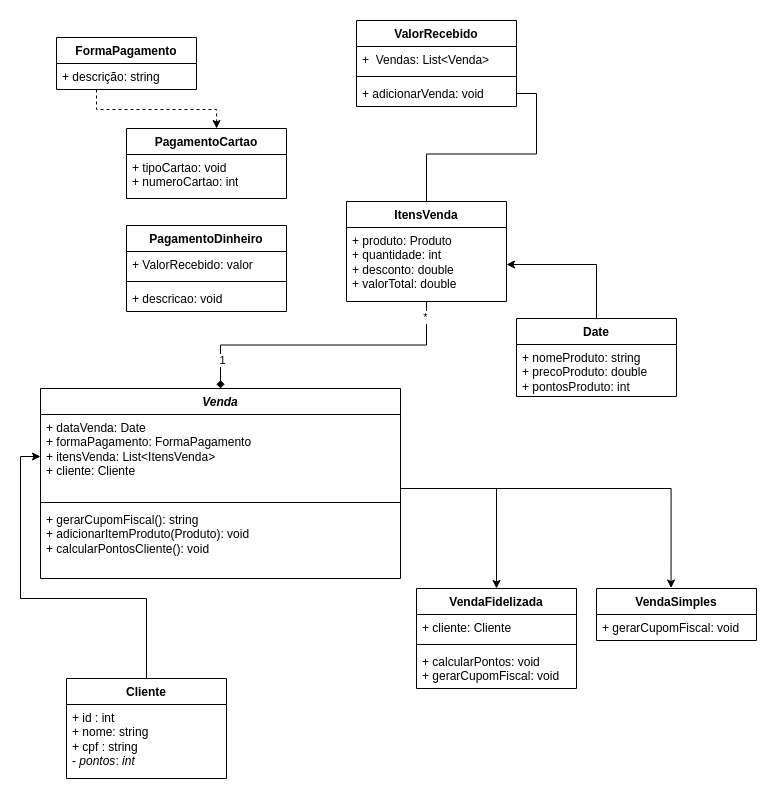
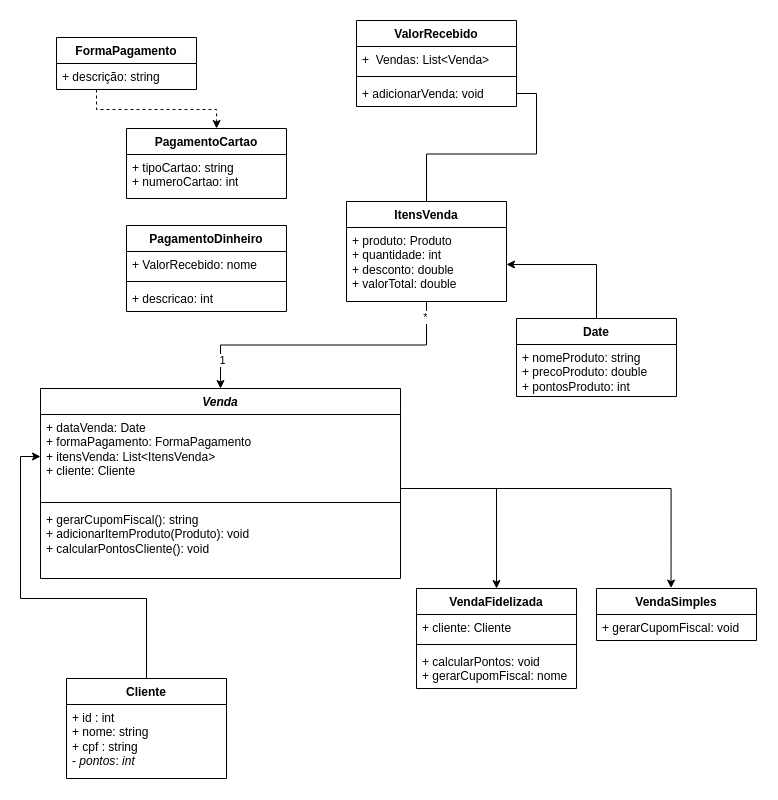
node "+ tipoCartao: void + numeroCartao: int": label "+ tipoCartao: void + numeroCartao: int" -> "+ tipoCartao: string + numeroCartao: int"
node "+ ValorRecebido: valor": label "+ ValorRecebido: valor" -> "+ ValorRecebido: nome"
node "+ descricao: void": label "+ descricao: void" -> "+ descricao: int"
edge "ItensVenda" -> "Venda": arrowhead diamond -> classic
node "+ calcularPontos: void + gerarCupomFiscal: void": label "+ calcularPontos: void + gerarCupomFiscal: void" -> "+ calcularPontos: void + gerarCupomFiscal: nome"
